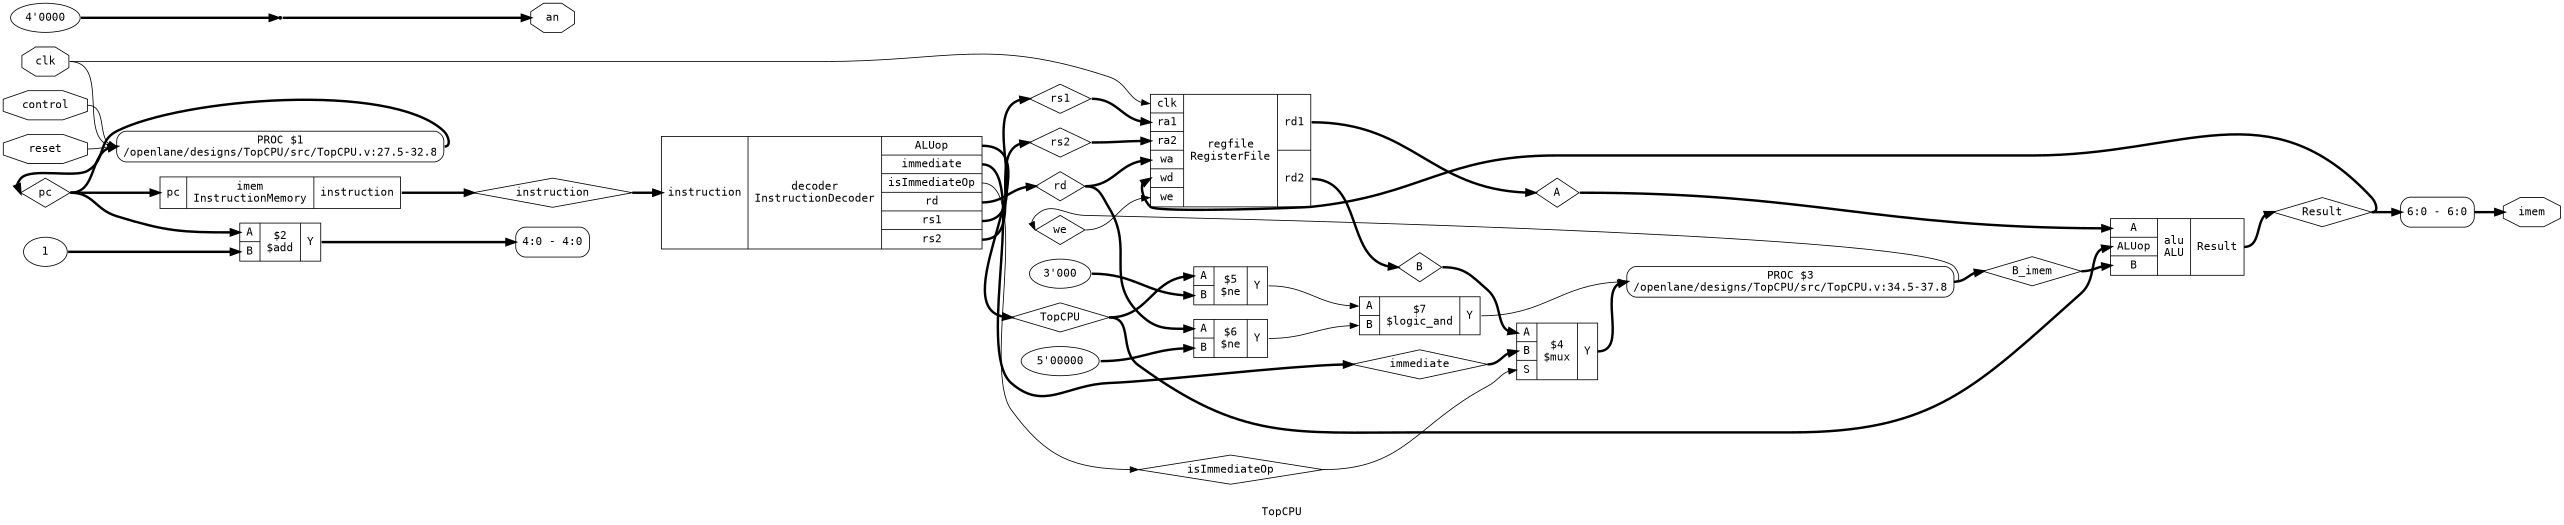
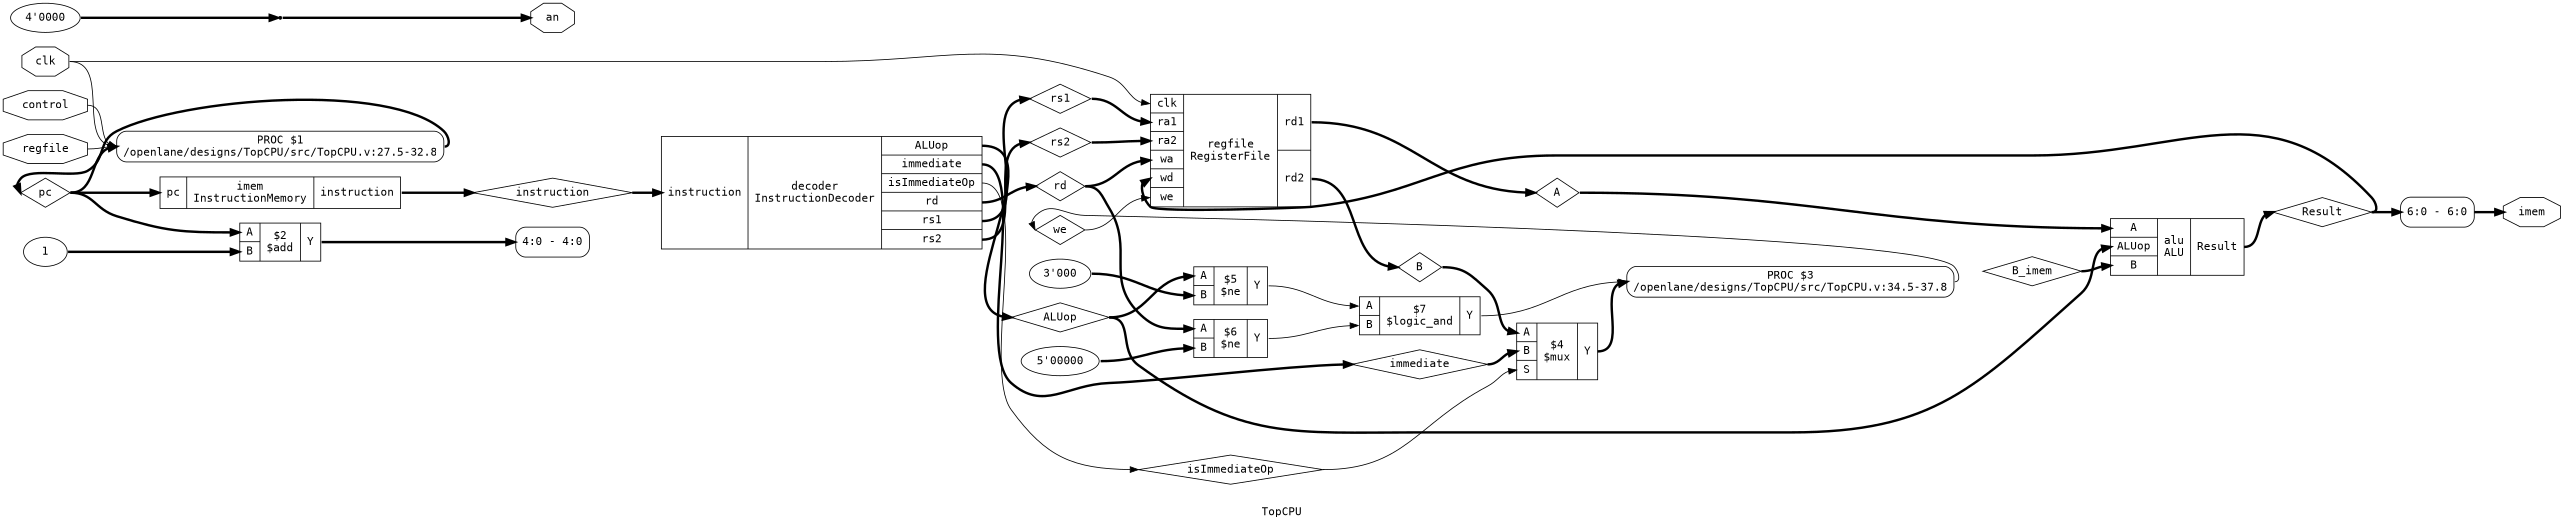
node "reset": label "reset" -> "regfile"
edge "PROC $3 /openlane/designs/TopCPU/src/TopCPU.v:34.5-37.8" -> "B_imem": removed
node "TopCPU": label "TopCPU" -> "ALUop"
